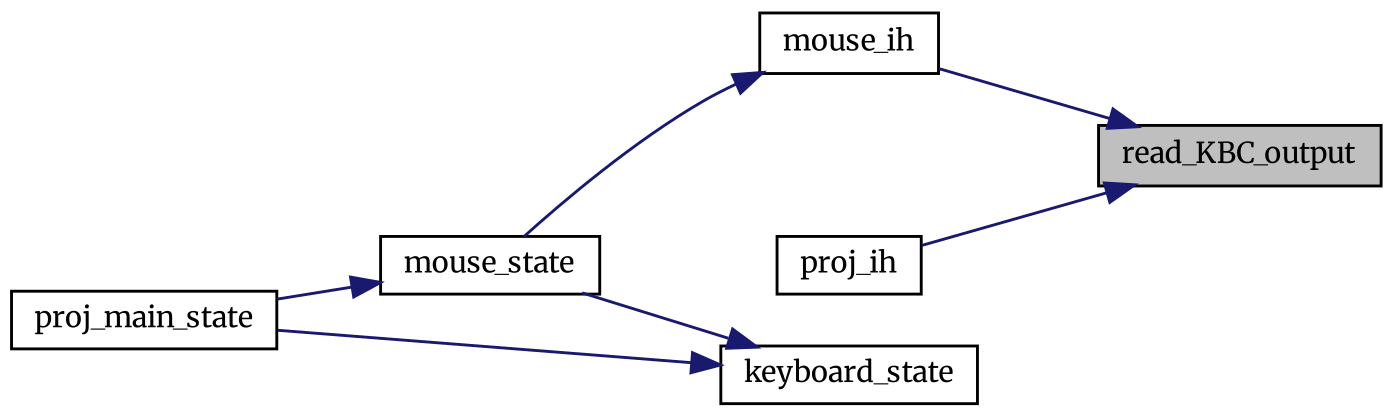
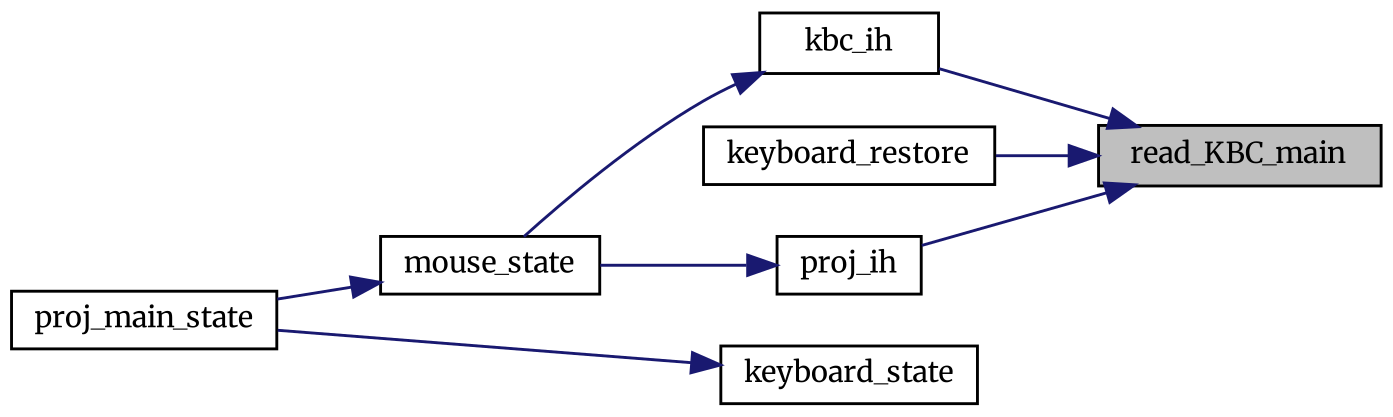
node "mouse_ih": label "mouse_ih" -> "kbc_ih"
node "keyboard_restore": added
node "read_KBC_output": label "read_KBC_output" -> "read_KBC_main"
edge "mouse_state" -> "keyboard_state": now "mouse_state" -> "proj_ih"
